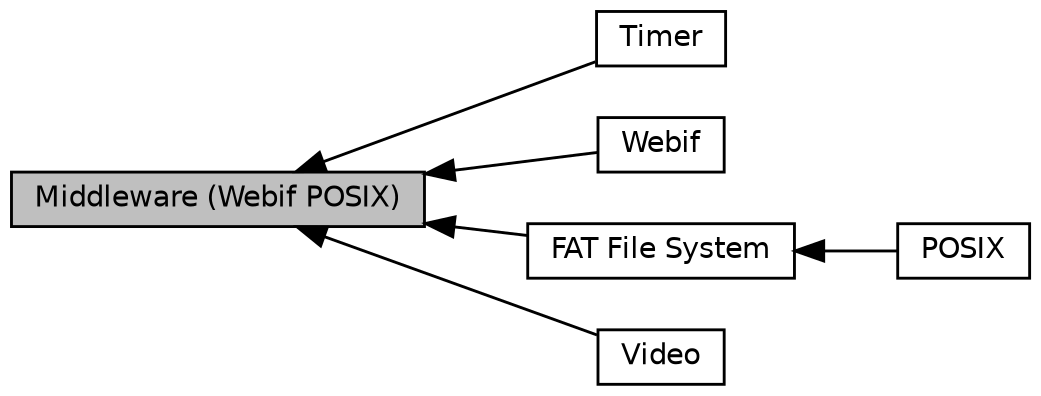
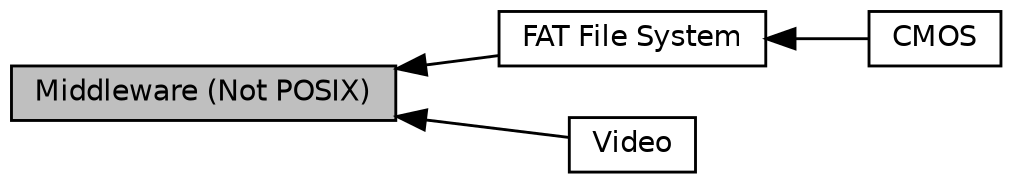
node "Timer": removed
node "Webif": removed
node "Middleware (Webif POSIX)": label "Middleware (Webif POSIX)" -> "Middleware (Not POSIX)"
node "POSIX": label "POSIX" -> "CMOS"
